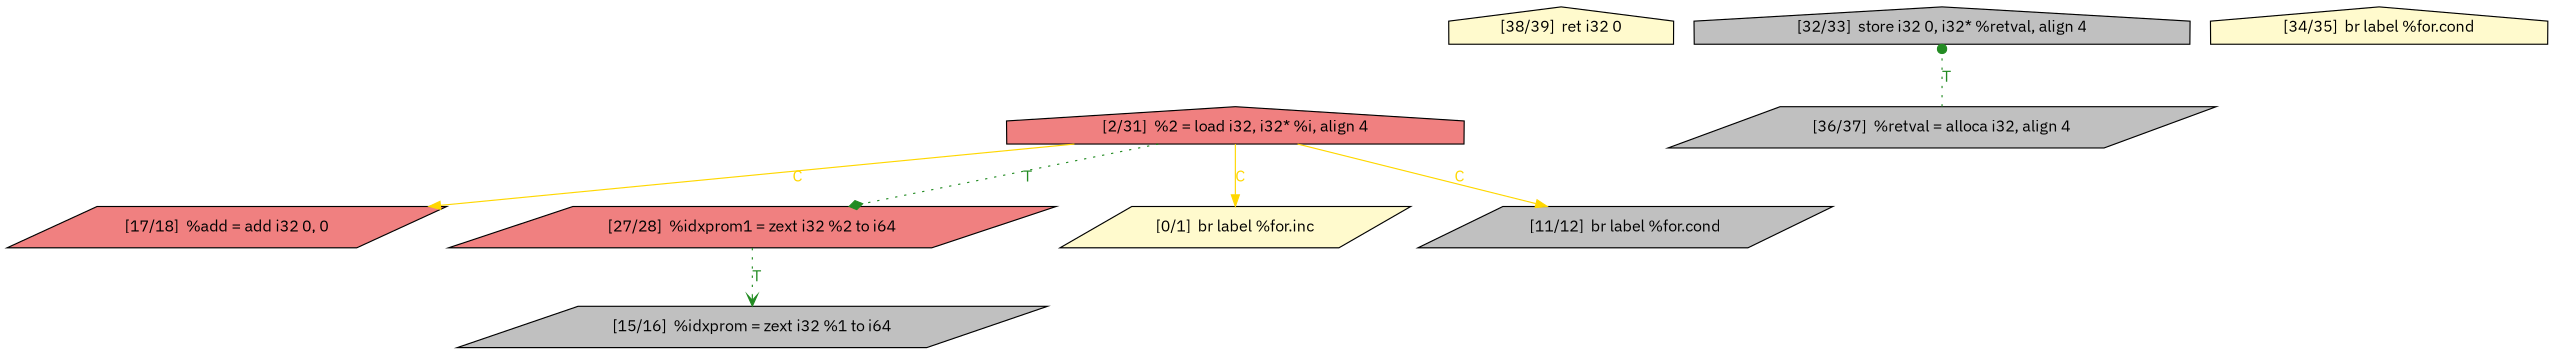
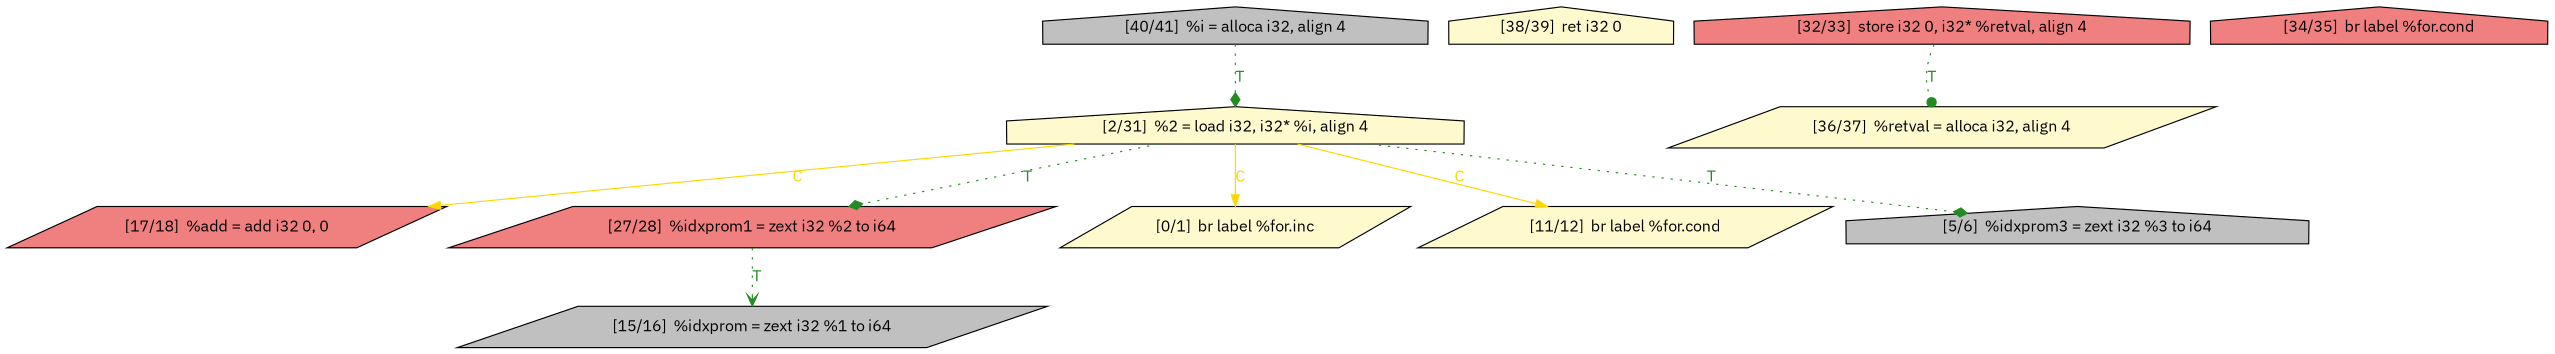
node "[40/41]  %i = alloca i32, align 4": added
node "[32/33]  store i32 0, i32* %retval, align 4": fillcolor grey -> lightcoral
node "[34/35]  br label %for.cond": fillcolor lemonchiffon -> lightcoral
edge "[36/37]  %retval = alloca i32, align 4" -> "[32/33]  store i32 0, i32* %retval, align 4": reversed
node "[2/31]  %2 = load i32, i32* %i, align 4": fillcolor lightcoral -> lemonchiffon
node "[36/37]  %retval = alloca i32, align 4": fillcolor grey -> lemonchiffon
node "[11/12]  br label %for.cond": fillcolor grey -> lemonchiffon
node "[5/6]  %idxprom3 = zext i32 %3 to i64": added
